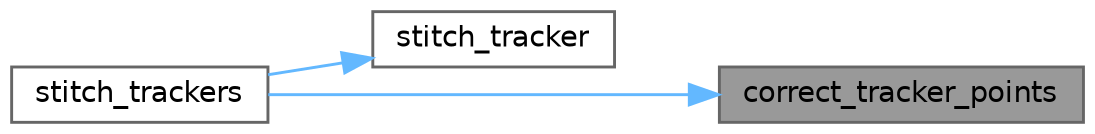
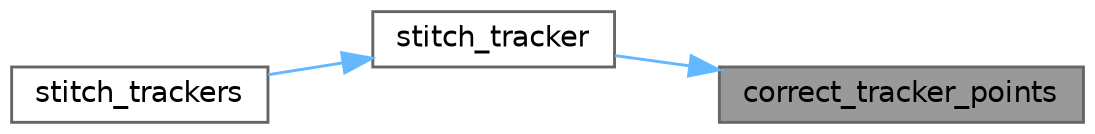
edge "stitch_trackers" -> "correct_tracker_points": now "stitch_tracker" -> "correct_tracker_points"
